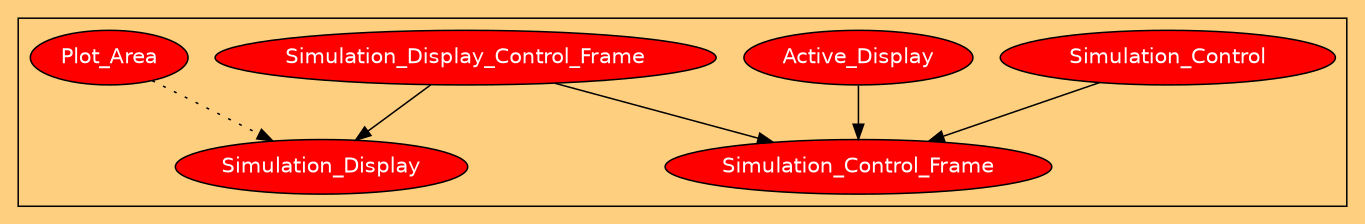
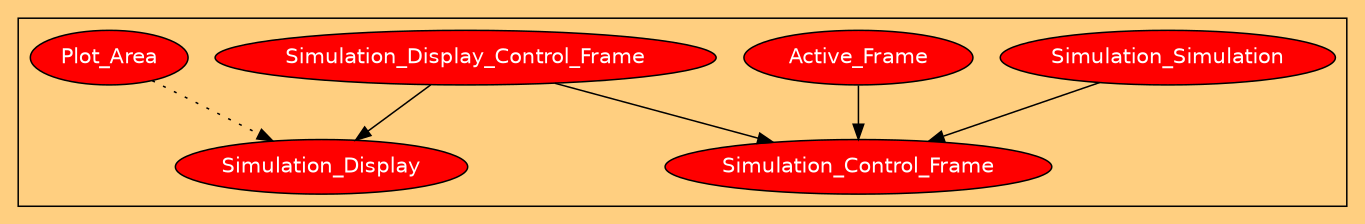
node "Active_Display": label "Active_Display" -> "Active_Frame"
node "Simulation_Control": label "Simulation_Control" -> "Simulation_Simulation"
